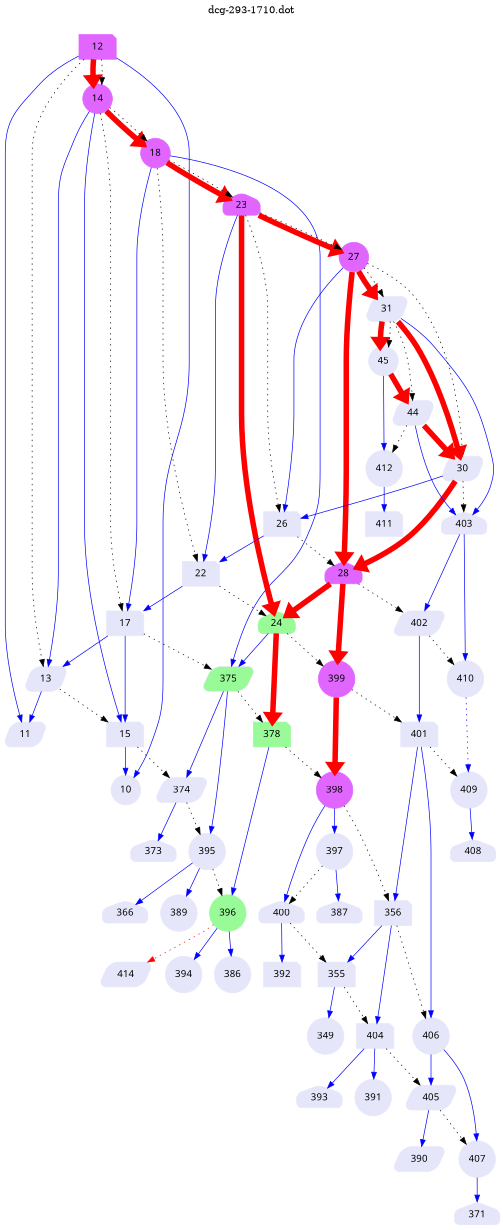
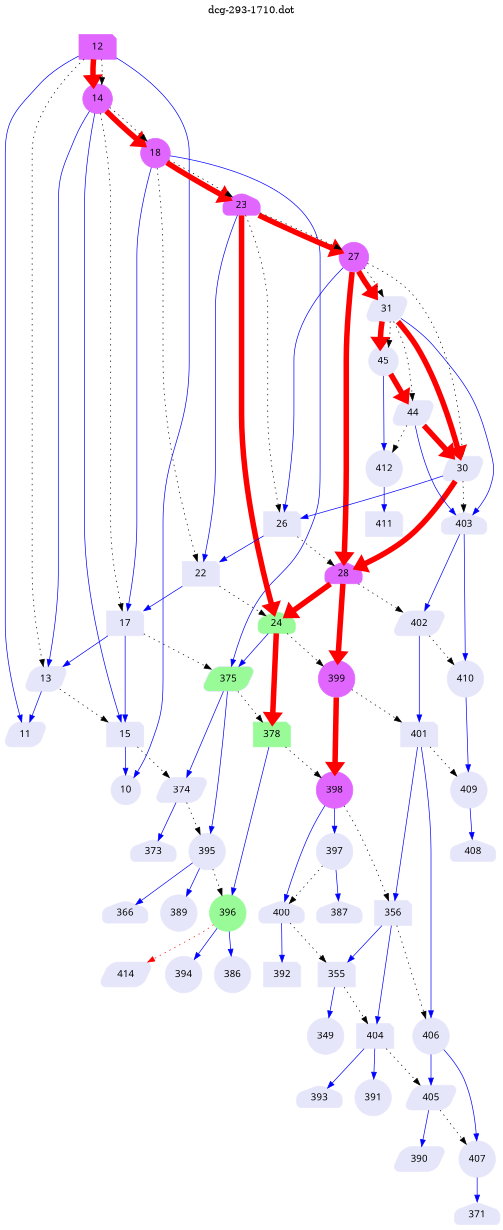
edge "410" -> "409": style dotted -> solid
